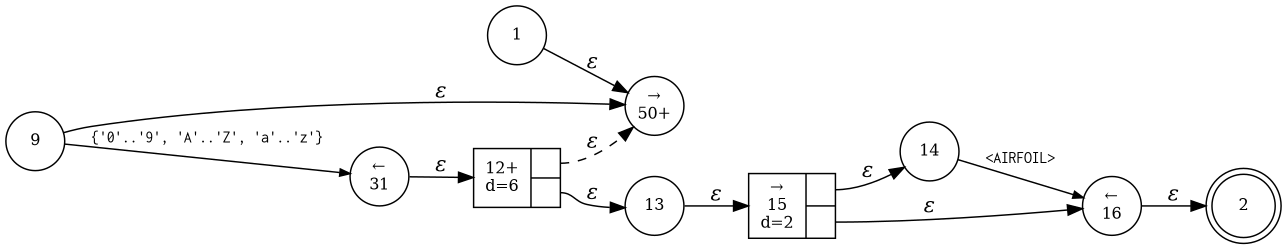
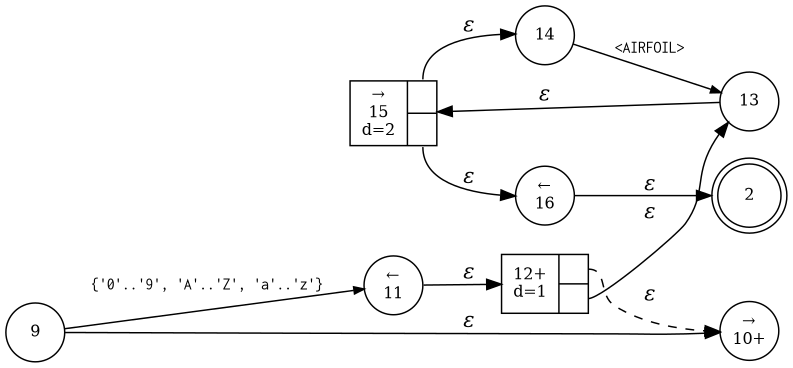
node "1": removed
node "→ 50+": label "→ 50+" -> "→ 10+"
node "← 31": label "← 31" -> "← 11"
edge "14" -> "← 16": now "14" -> "13"
node "12+": text "d=6" -> "d=1"
